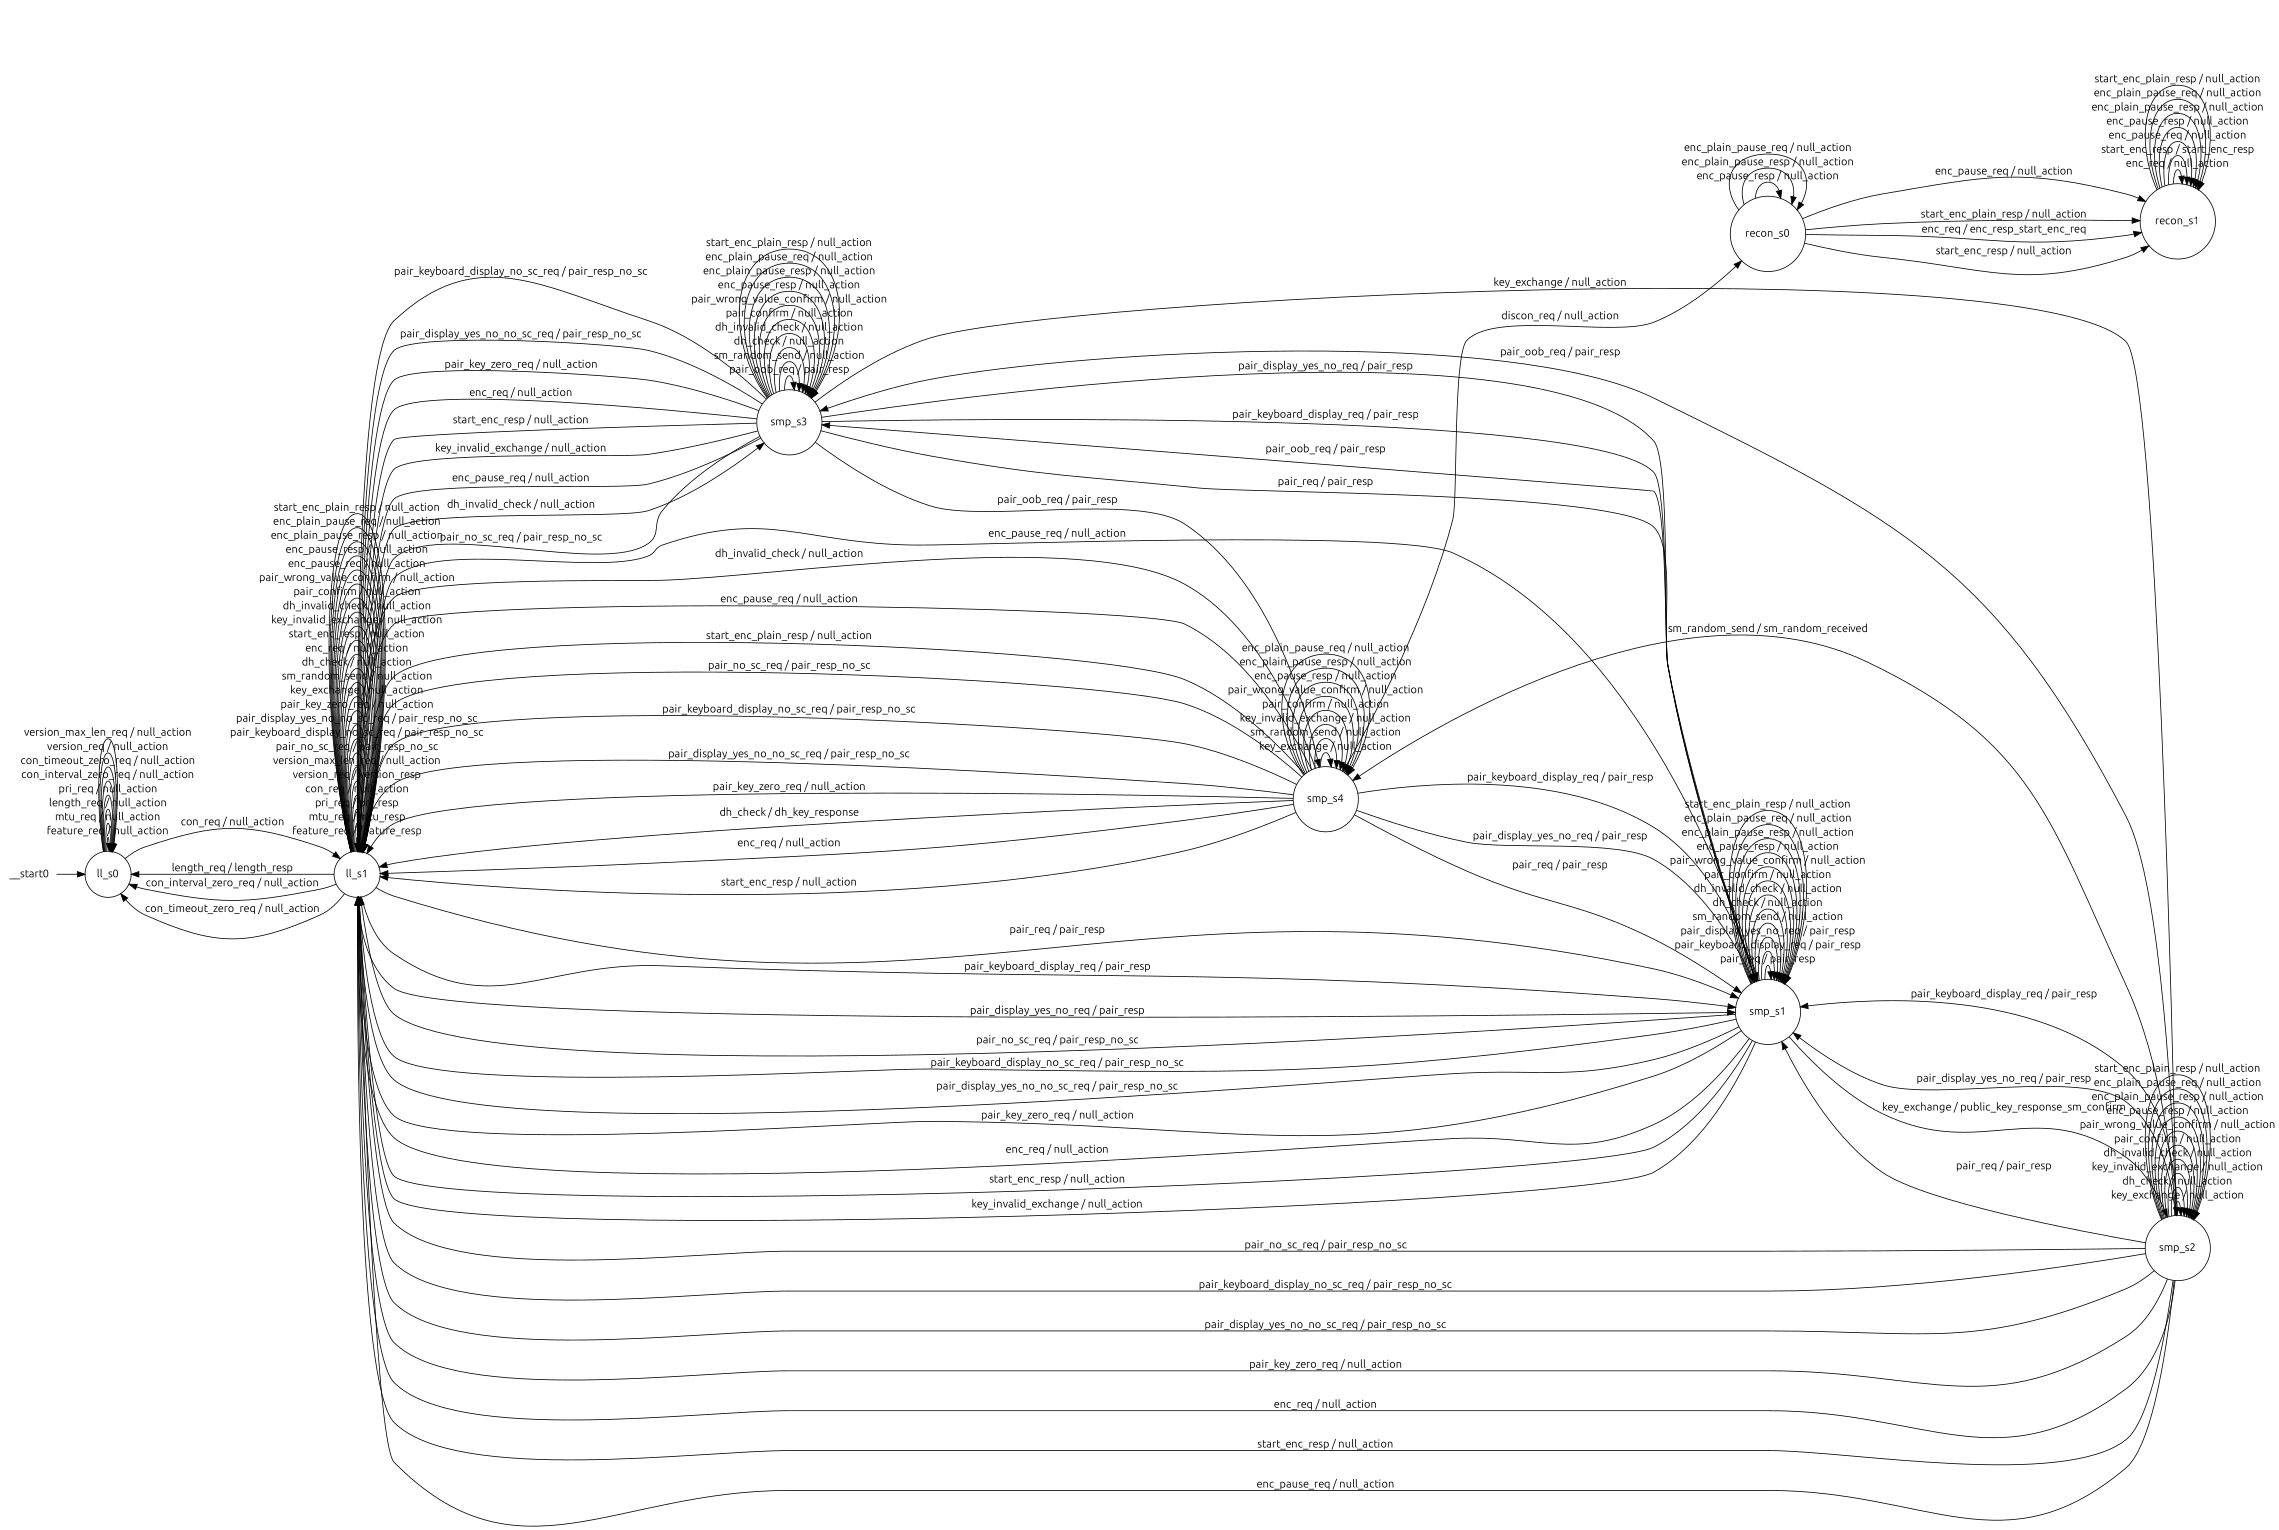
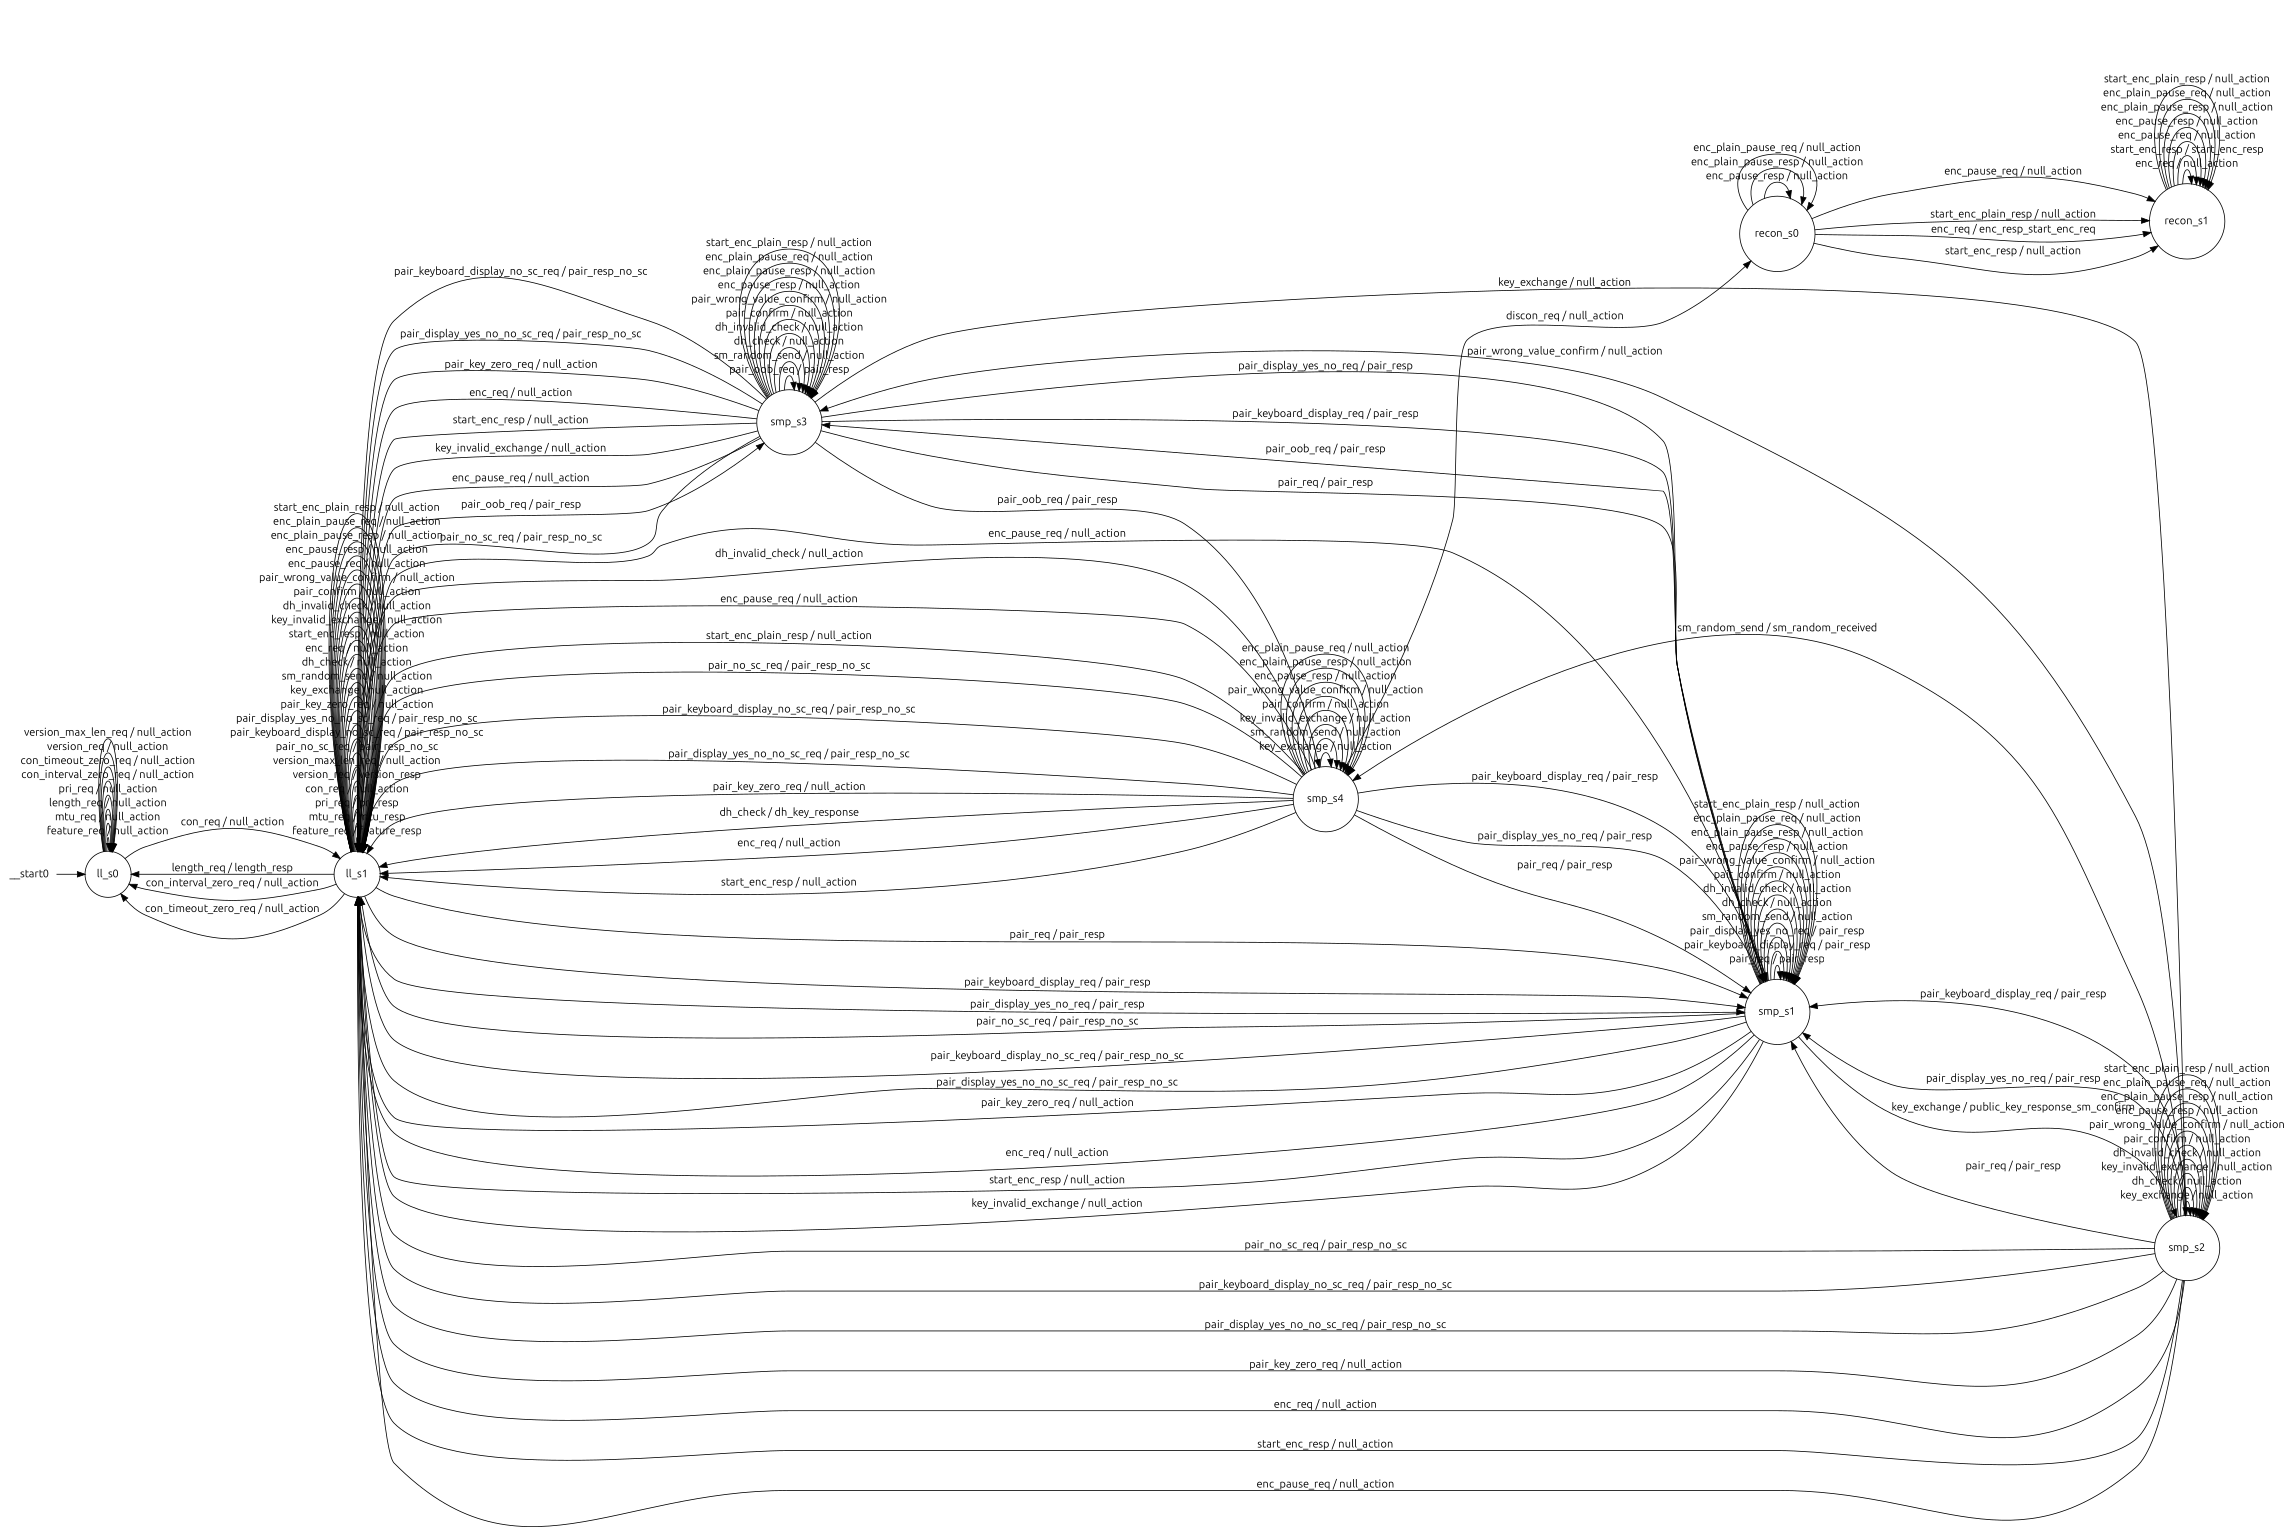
edge "smp_s2" -> "smp_s3": label "pair_oob_req / pair_resp" -> "pair_wrong_value_confirm / null_action"
edge "ll_s1" -> "smp_s3": label "dh_invalid_check / null_action" -> "pair_oob_req / pair_resp"
